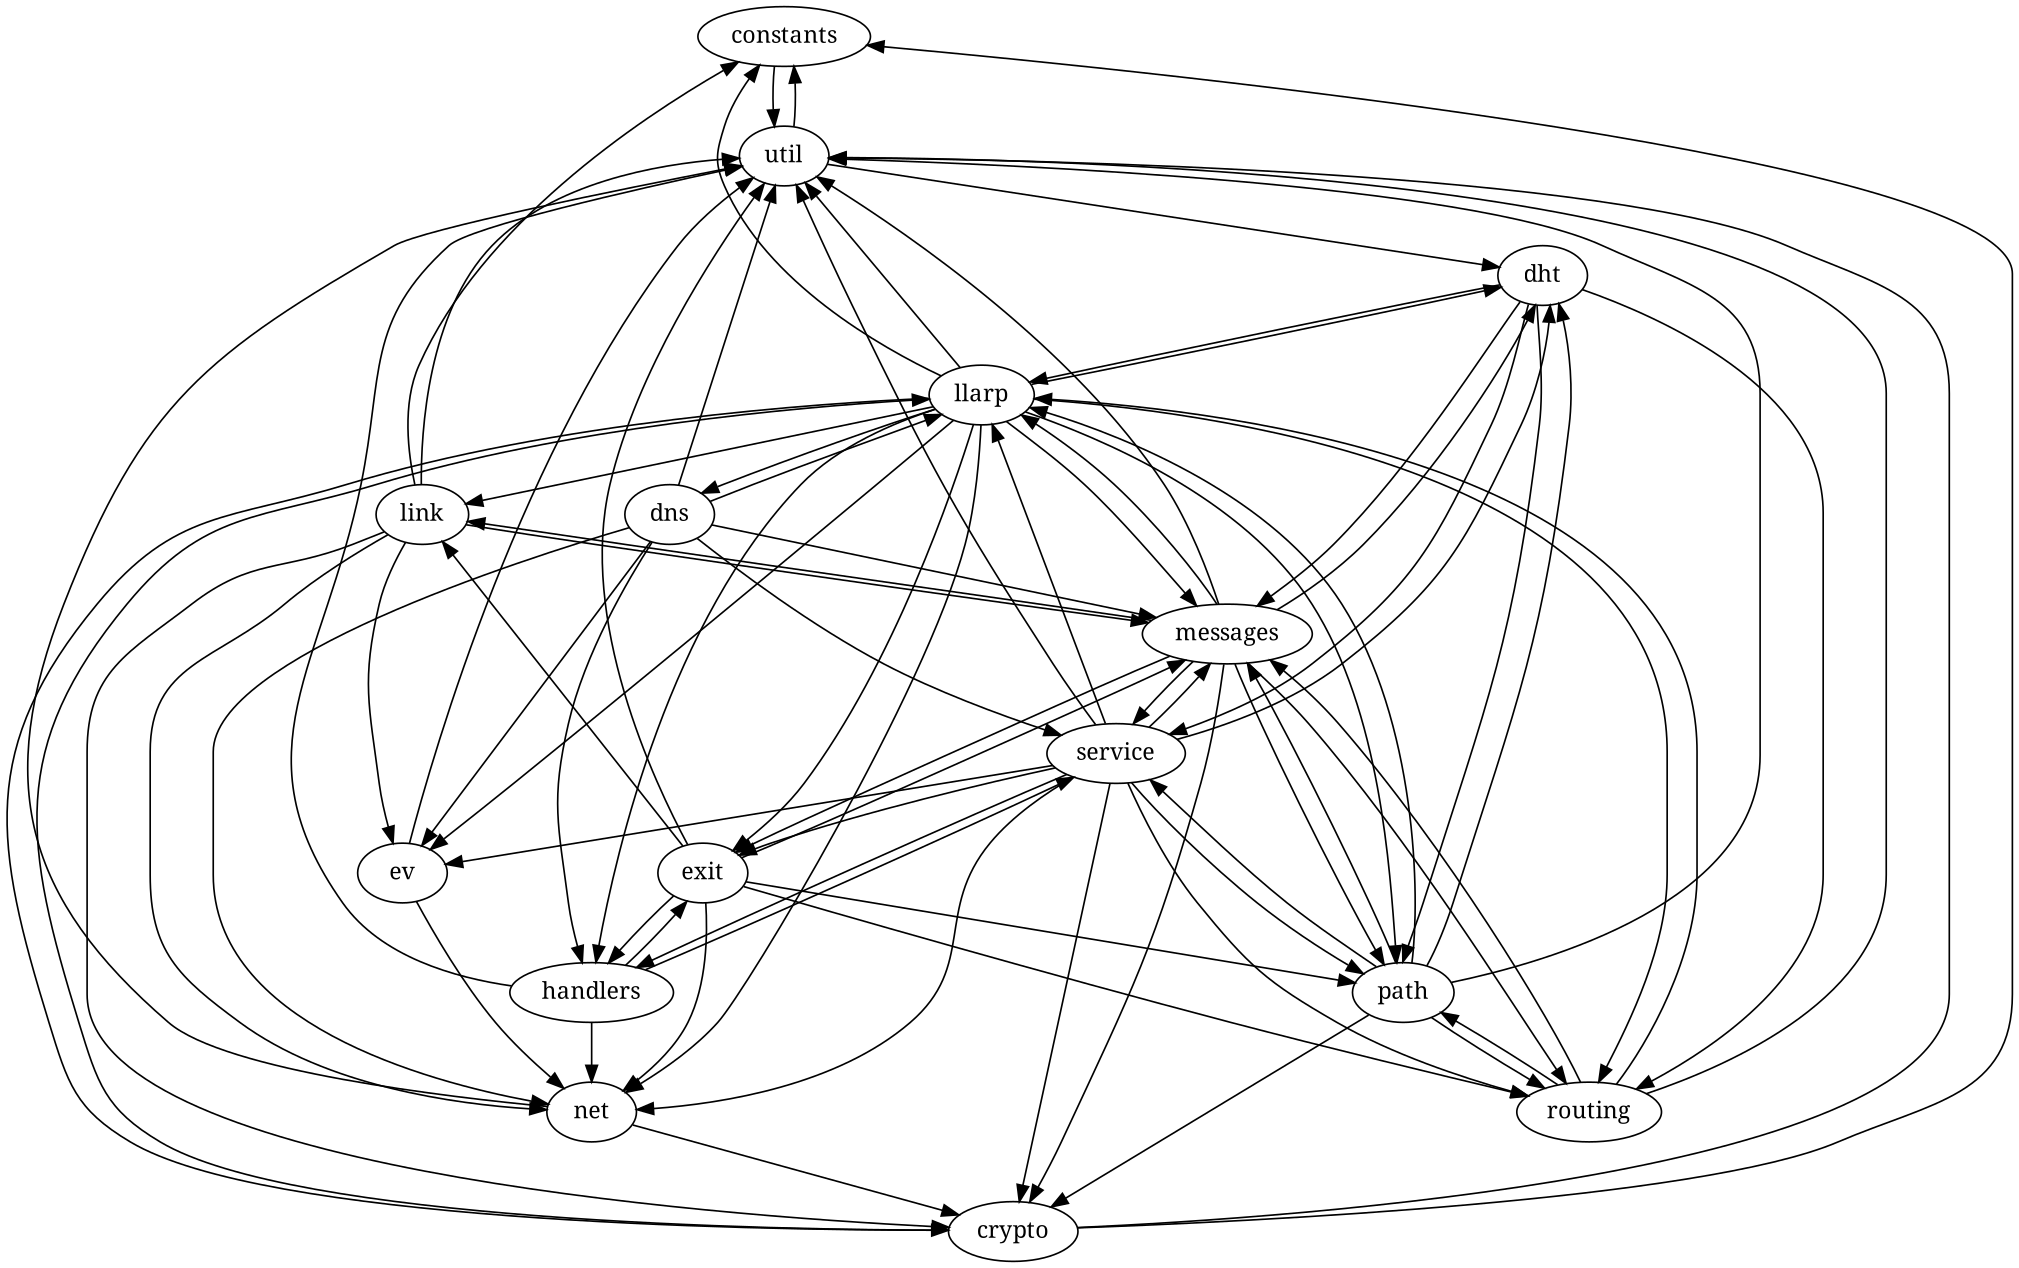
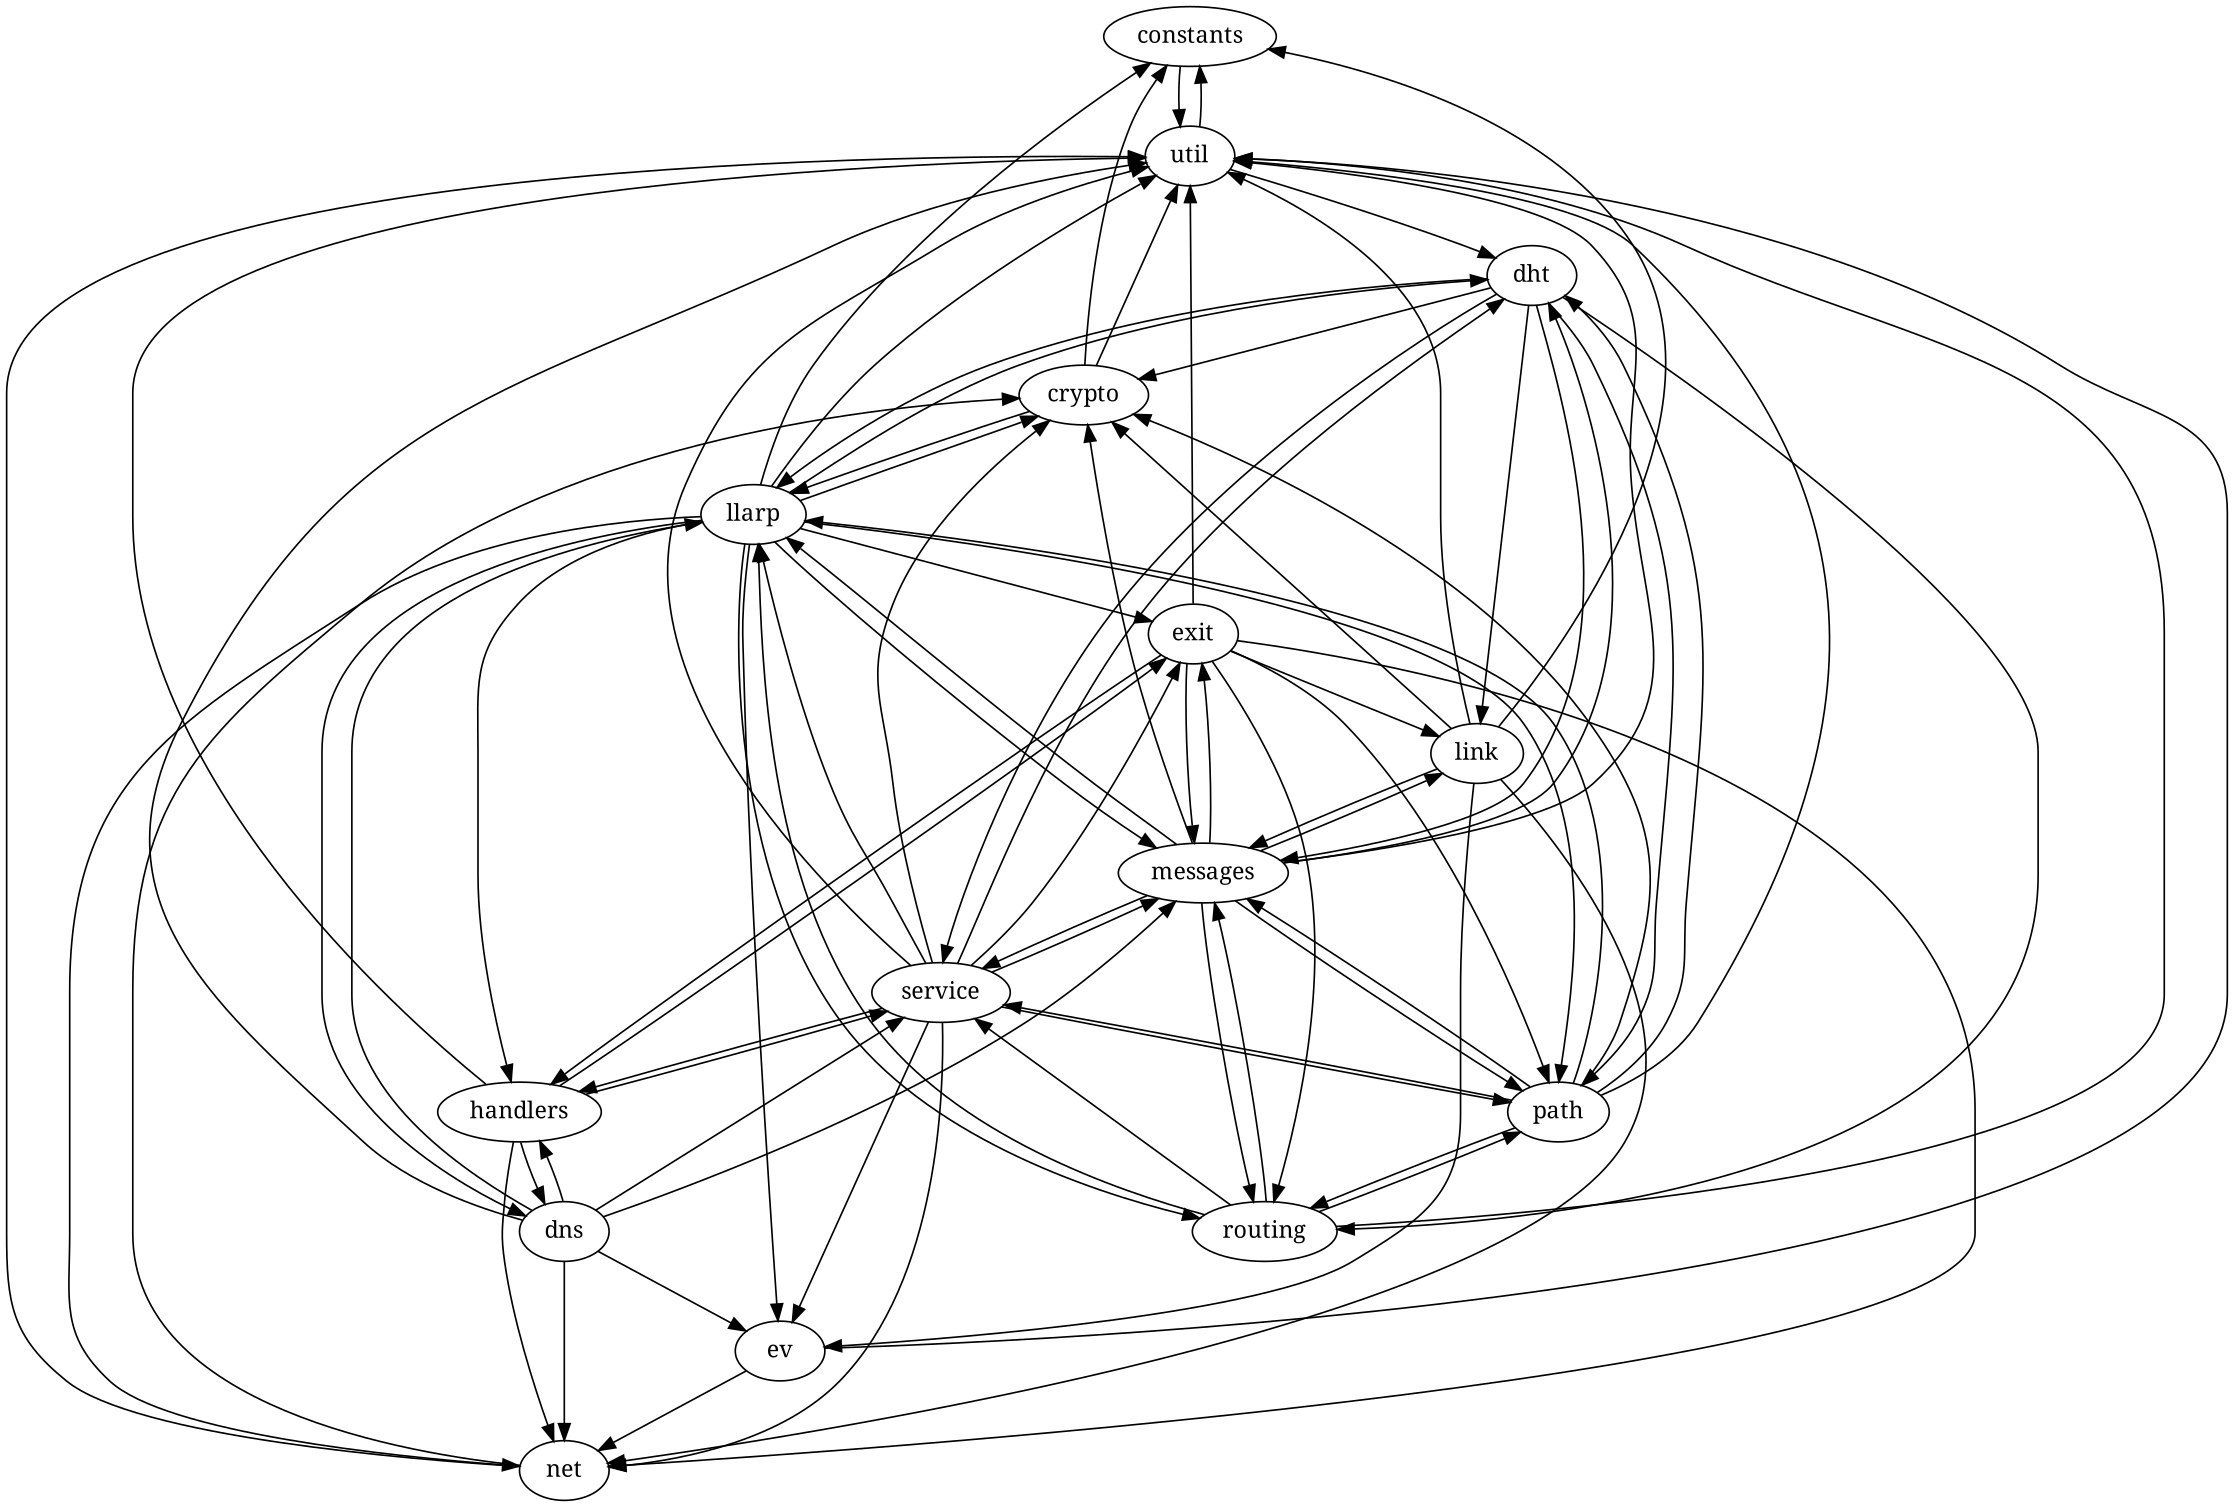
edge "dht" -> "crypto": added
edge "llarp" -> "link": now "dht" -> "link"
edge "service" -> "routing": reversed
edge "handlers" -> "dns": added
